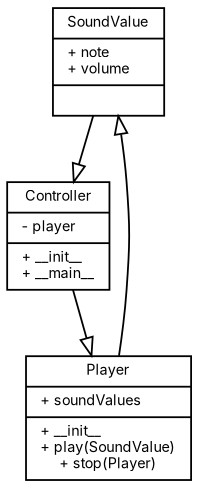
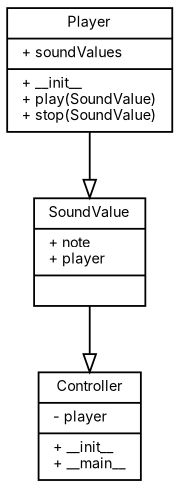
node "SoundValue": text "+ volume" -> "+ player"
edge "Controller" -> "Player": removed
node "Player": text "+ stop(Player)" -> "+ stop(SoundValue)"
